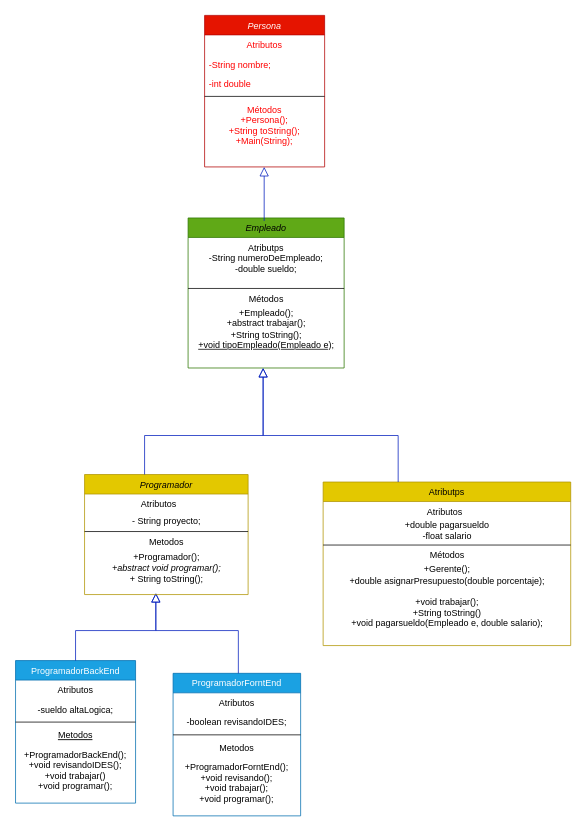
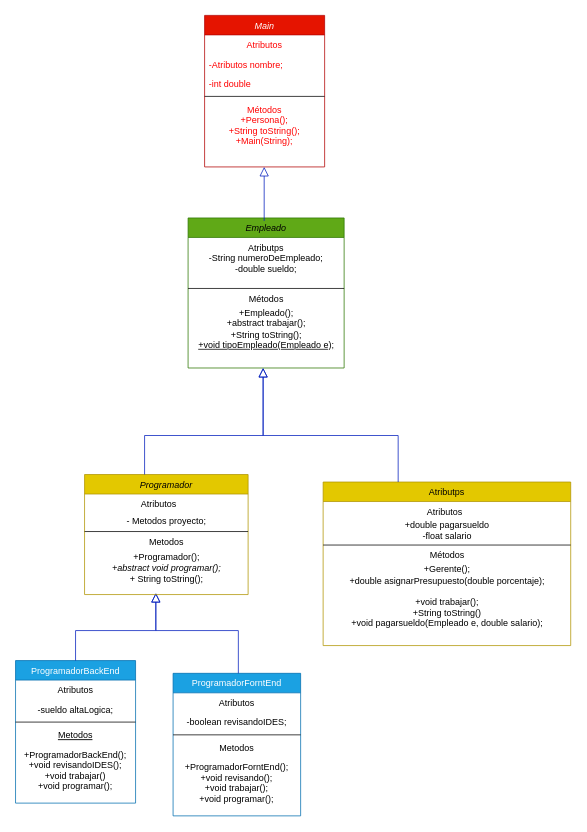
node "Persona": label "Persona" -> "Main"
node "-String nombre;": label "-String nombre;" -> "-Atributos nombre;"
node "- String proyecto;": label "- String proyecto;" -> "- Metodos proyecto;"
